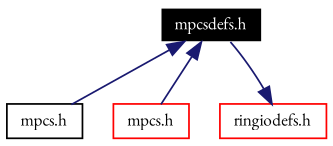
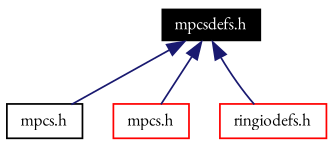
edge "mpcsdefs.h" -> "ringiodefs.h": reversed
